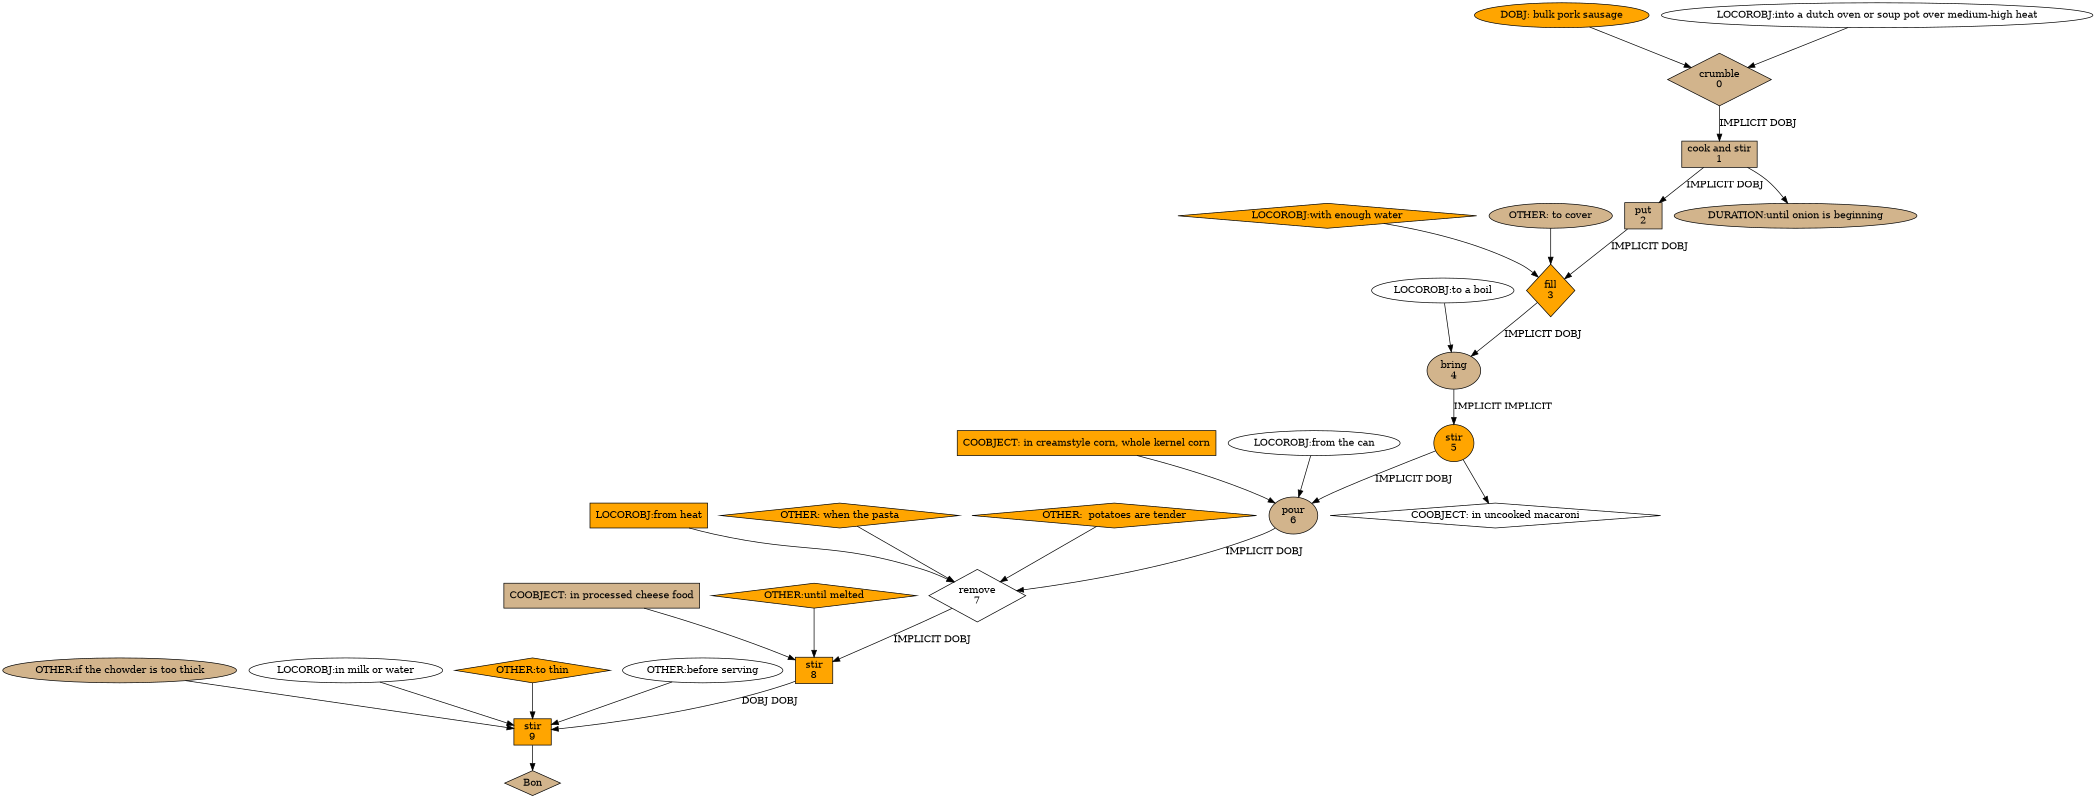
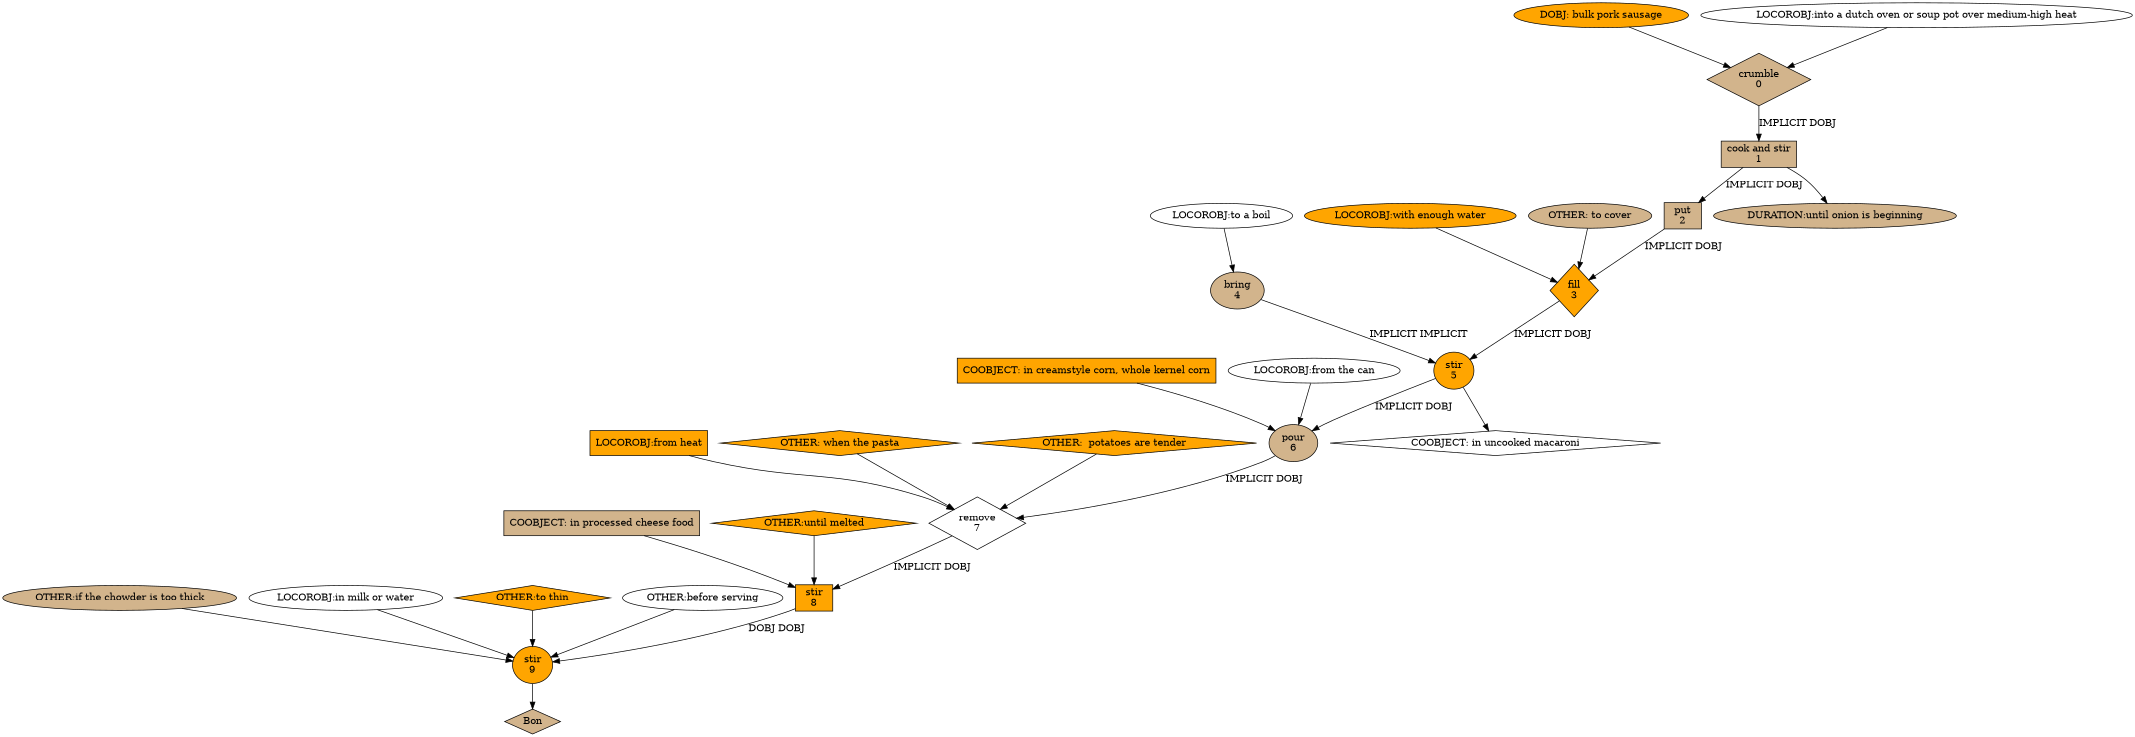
node "LOCOROBJ:with enough water": shape diamond -> ellipse
edge "fill 3" -> "bring 4": now "fill 3" -> "stir 5"
node "stir 9": shape box -> ellipse
